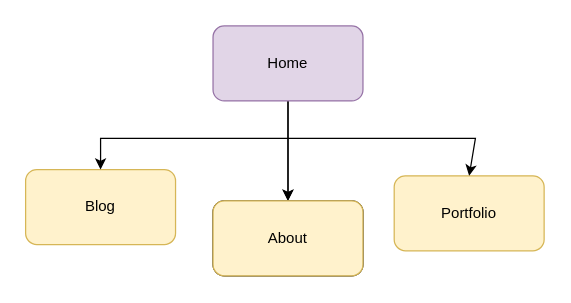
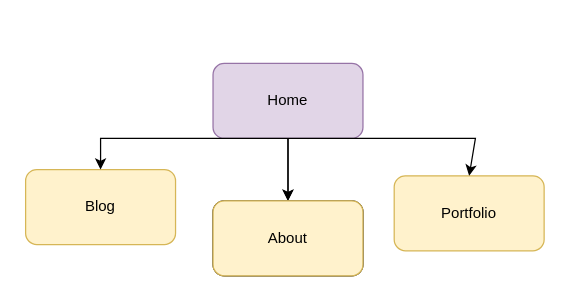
node "Home": moved (288, 63) -> (288, 101)
